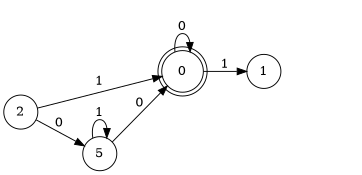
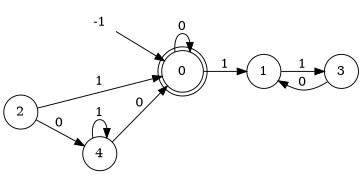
node "-1": added
node "3": added
node "5": label "5" -> "4"
